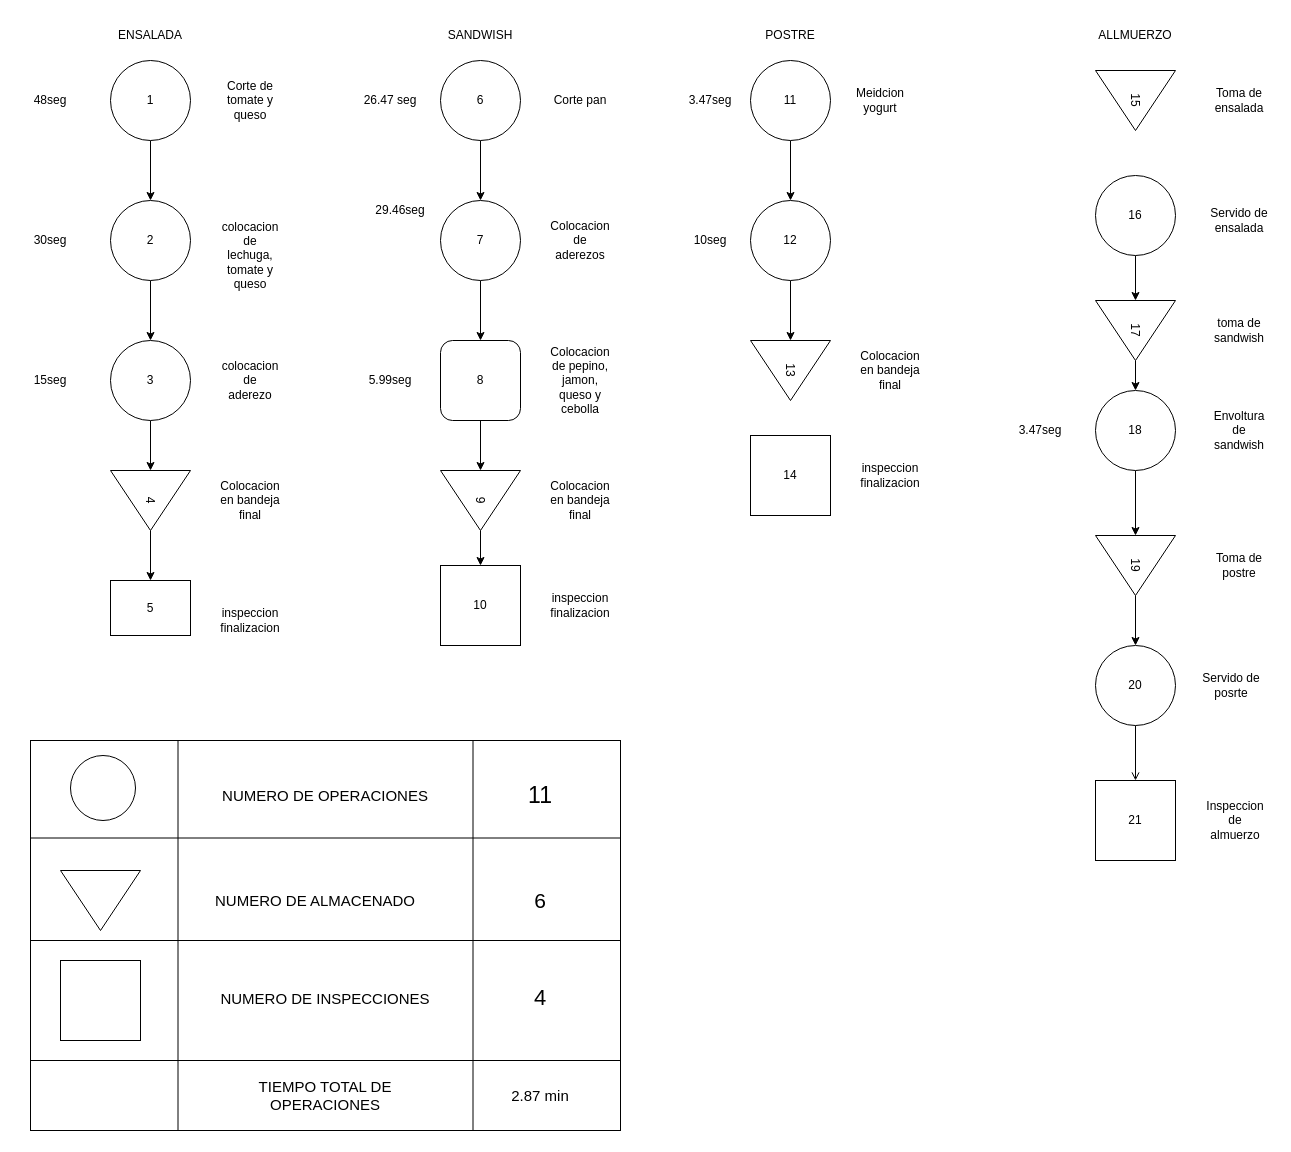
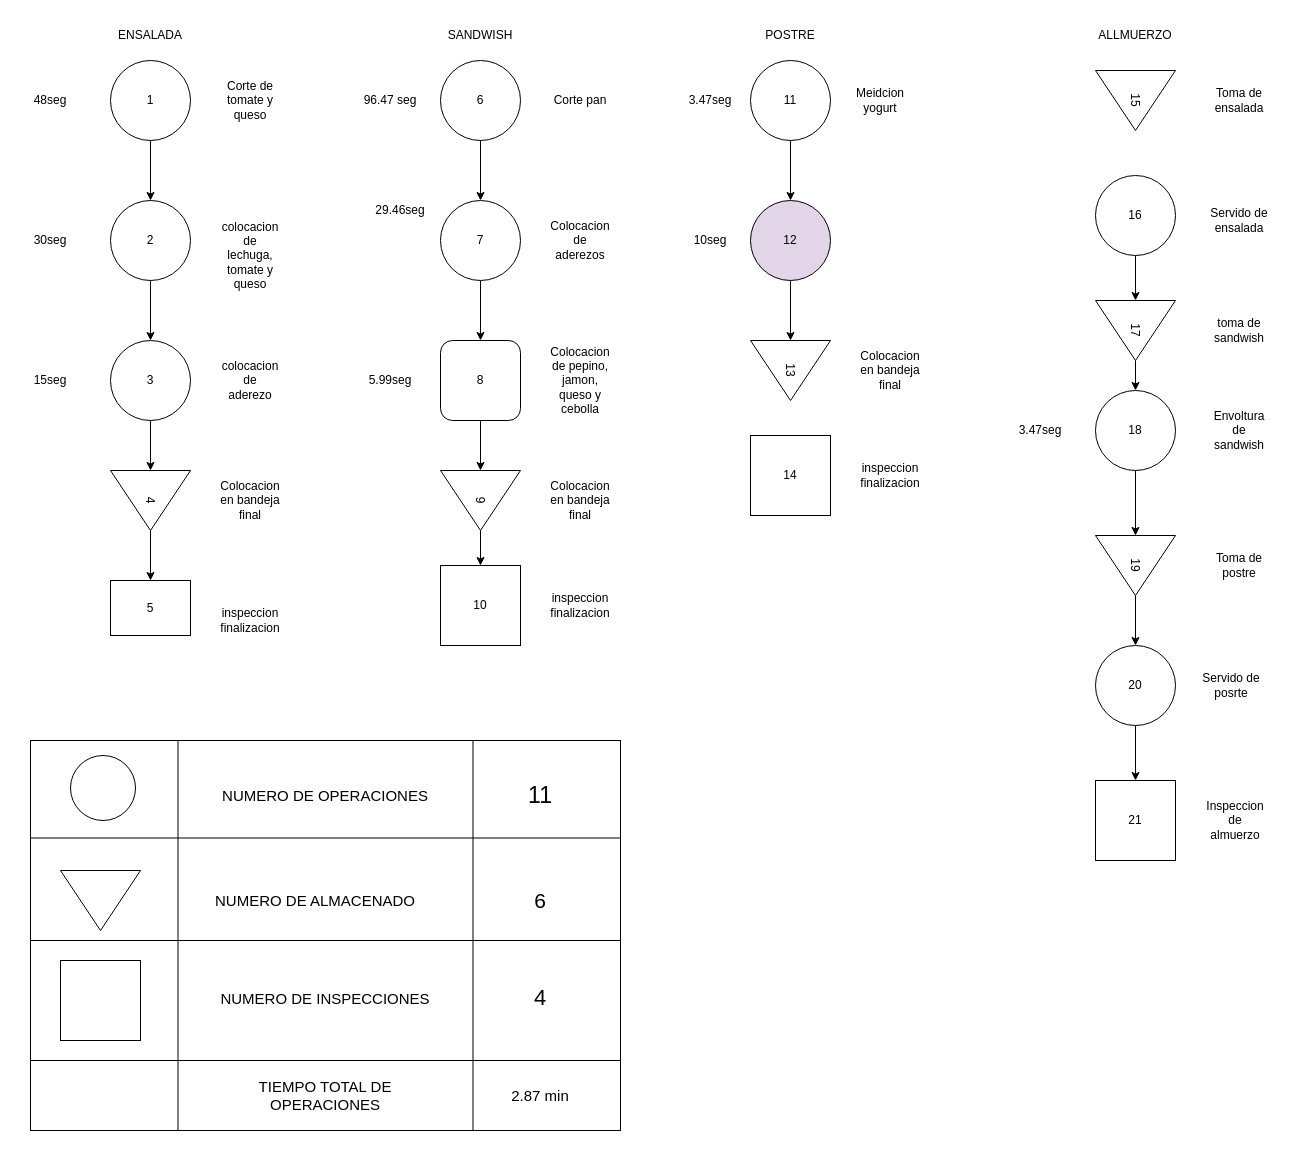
node "26.47 seg": label "26.47 seg" -> "96.47 seg"
node "12": fillcolor #ffffff -> #e1d5e7
edge "20" -> "21": arrowhead open -> classic
